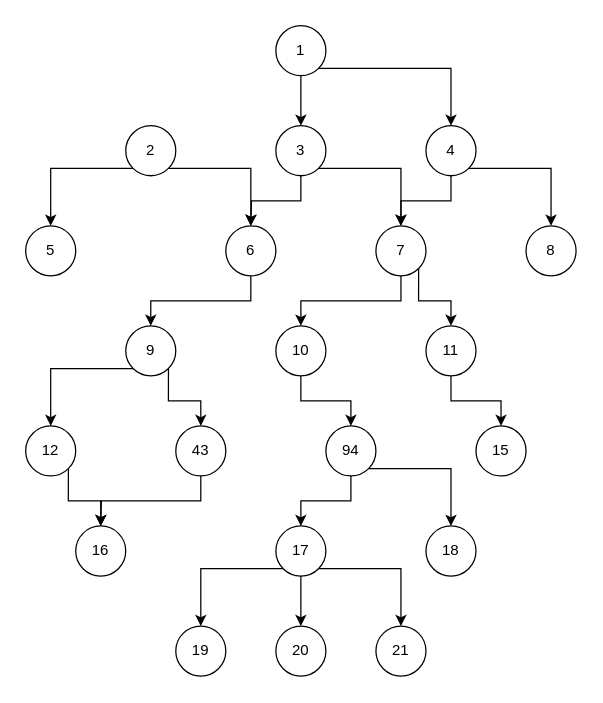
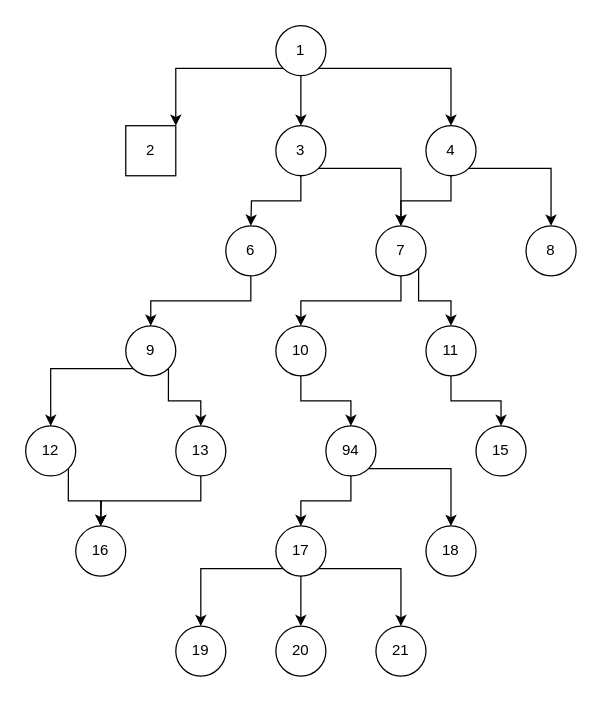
edge "1" -> "2": added
node "2": shape ellipse -> rectangle
edge "2" -> "5": removed
edge "2" -> "6": removed
node "5": removed
node "43": label "43" -> "13"
